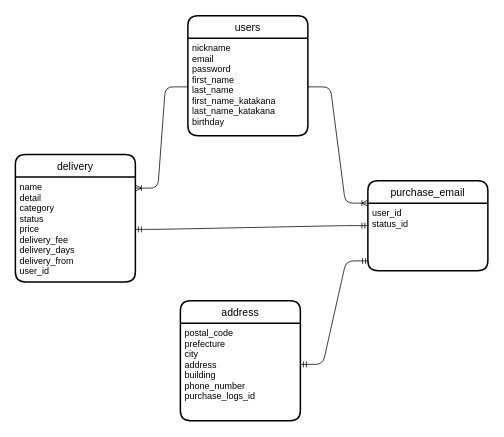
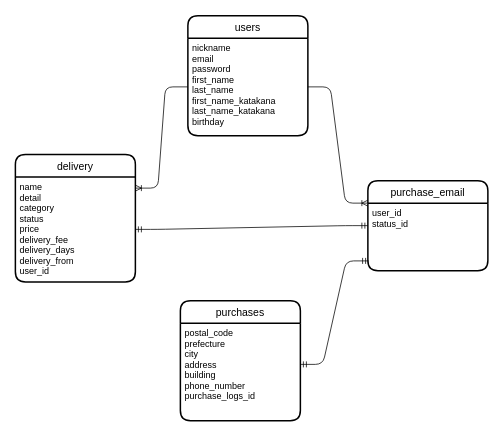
node "address": label "address" -> "purchases"
